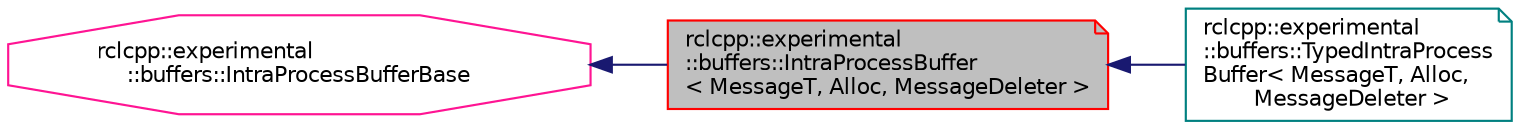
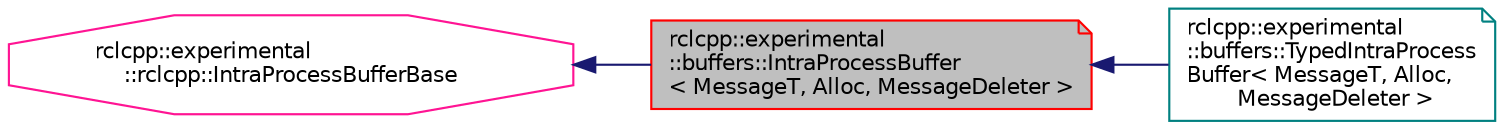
node "rclcpp::experimental ::buffers::IntraProcessBufferBase": label "rclcpp::experimental ::buffers::IntraProcessBufferBase" -> "rclcpp::experimental ::rclcpp::IntraProcessBufferBase"
